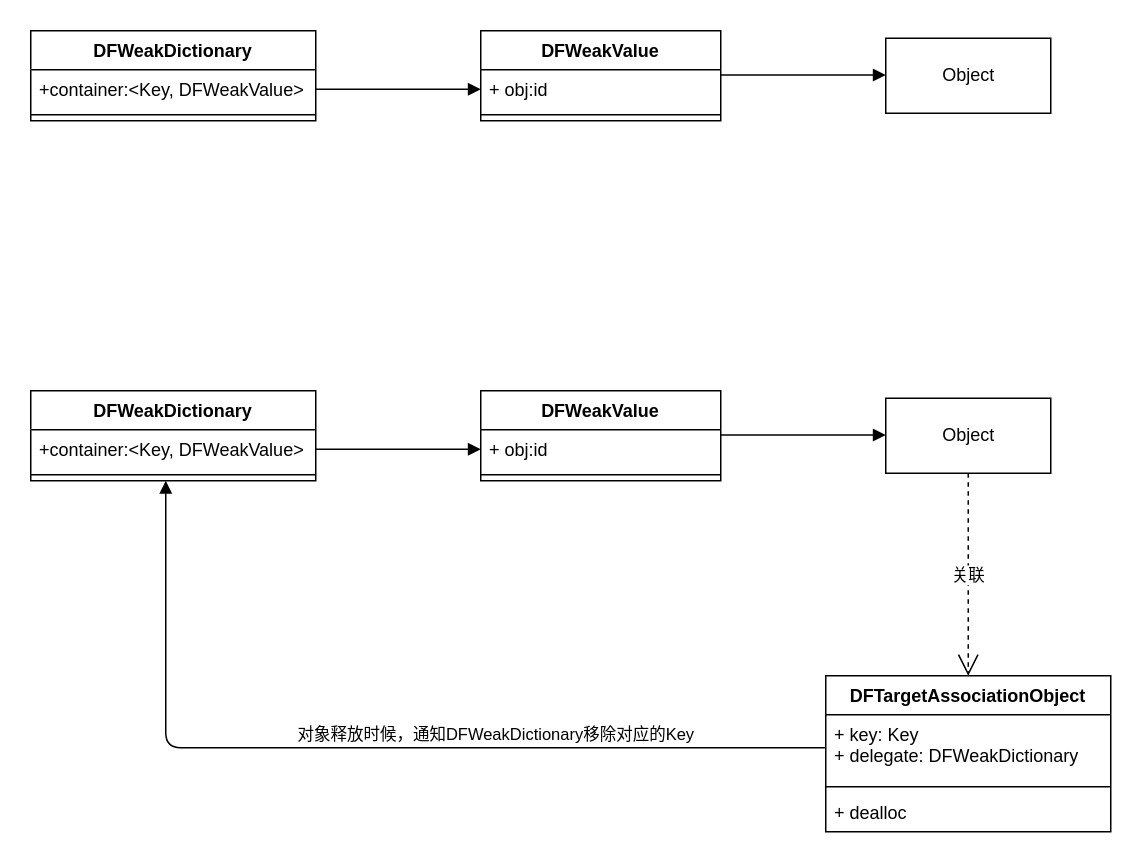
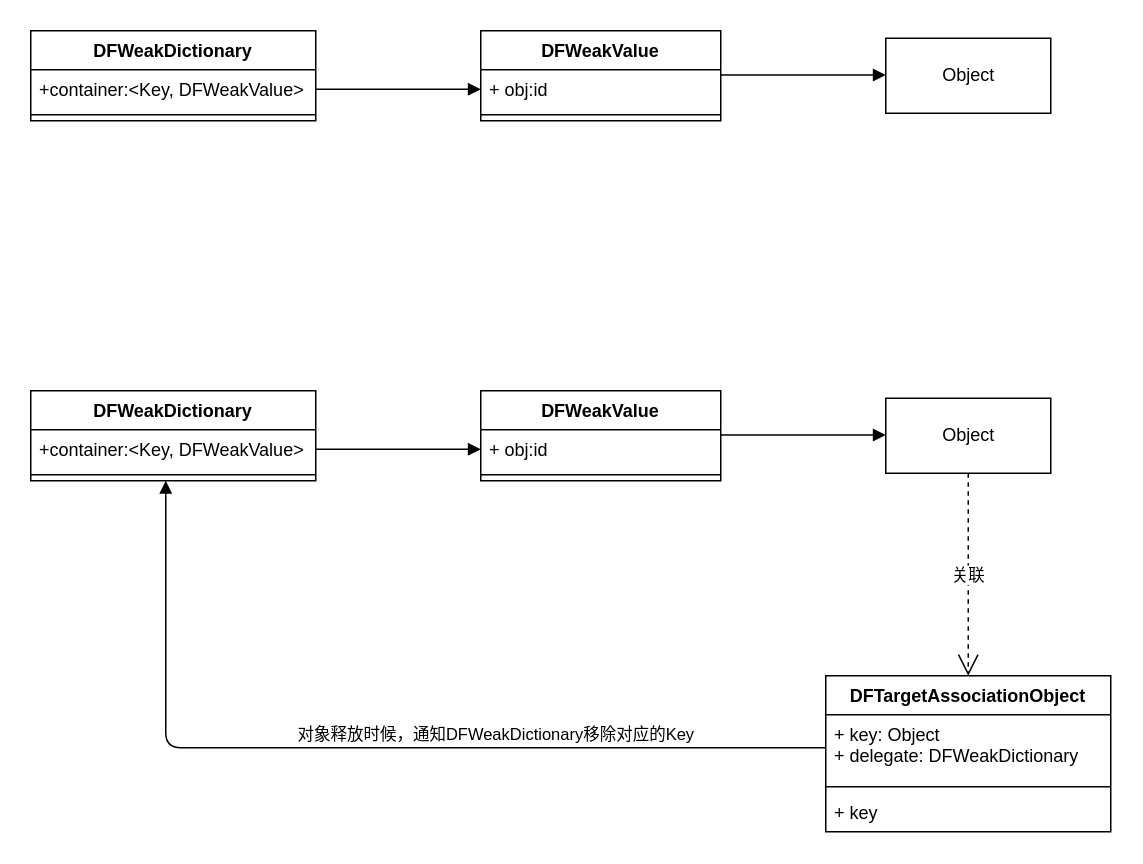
node "+ key: Key + delegate: DFWeakDictionary": label "+ key: Key + delegate: DFWeakDictionary" -> "+ key: Object + delegate: DFWeakDictionary"
node "+ dealloc": label "+ dealloc" -> "+ key"
